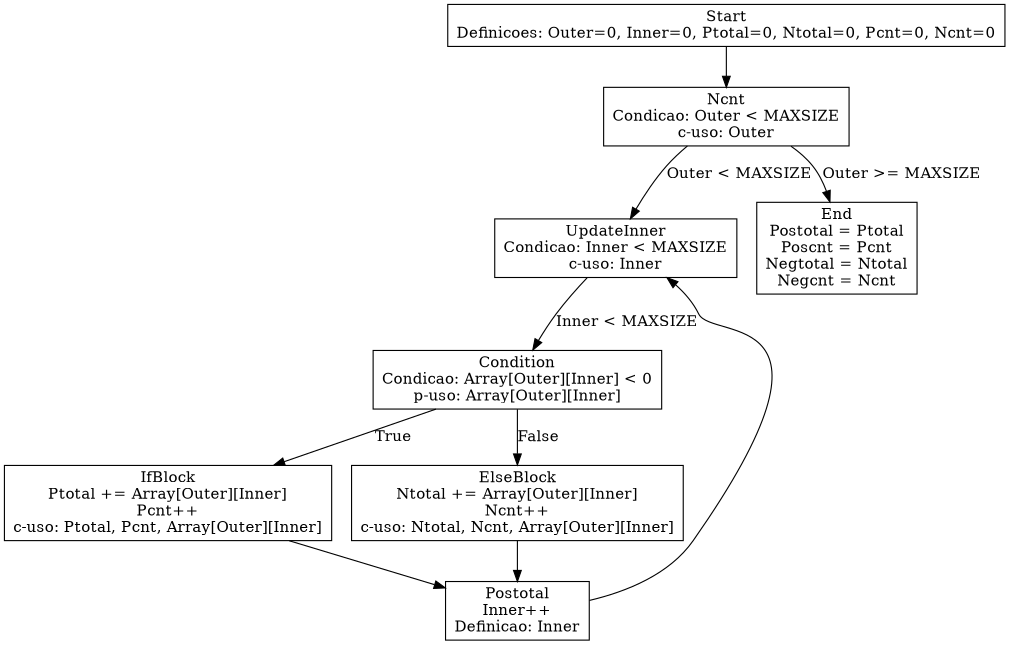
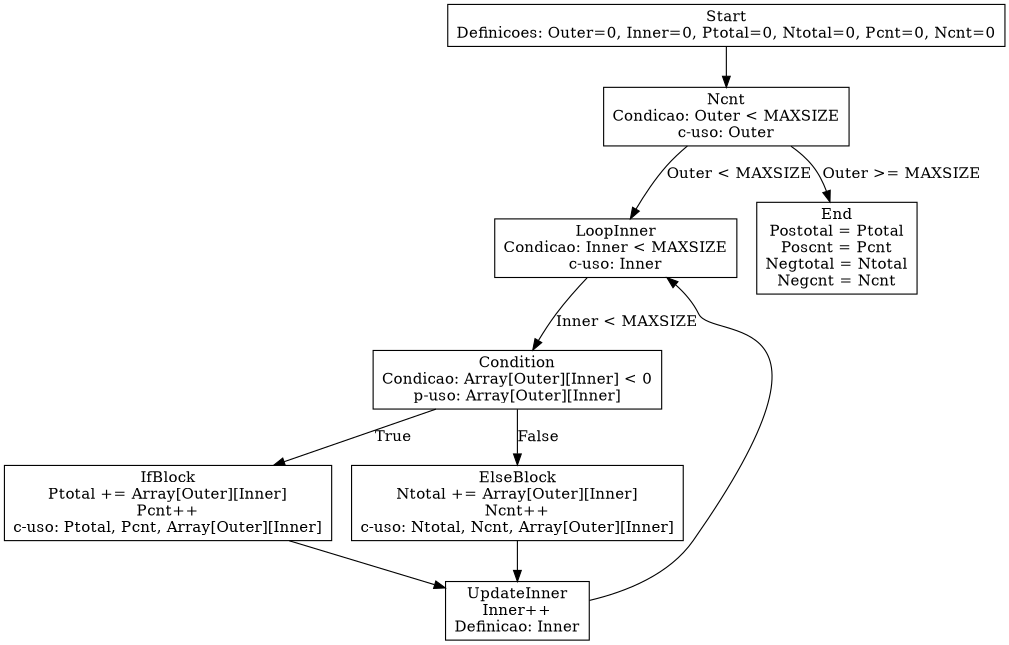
node "UpdateInner Condicao: Inner < MAXSIZE c-uso: Inner": label "UpdateInner Condicao: Inner < MAXSIZE c-uso: Inner" -> "LoopInner Condicao: Inner < MAXSIZE c-uso: Inner"
node "Postotal Inner++ Definicao: Inner": label "Postotal Inner++ Definicao: Inner" -> "UpdateInner Inner++ Definicao: Inner"
